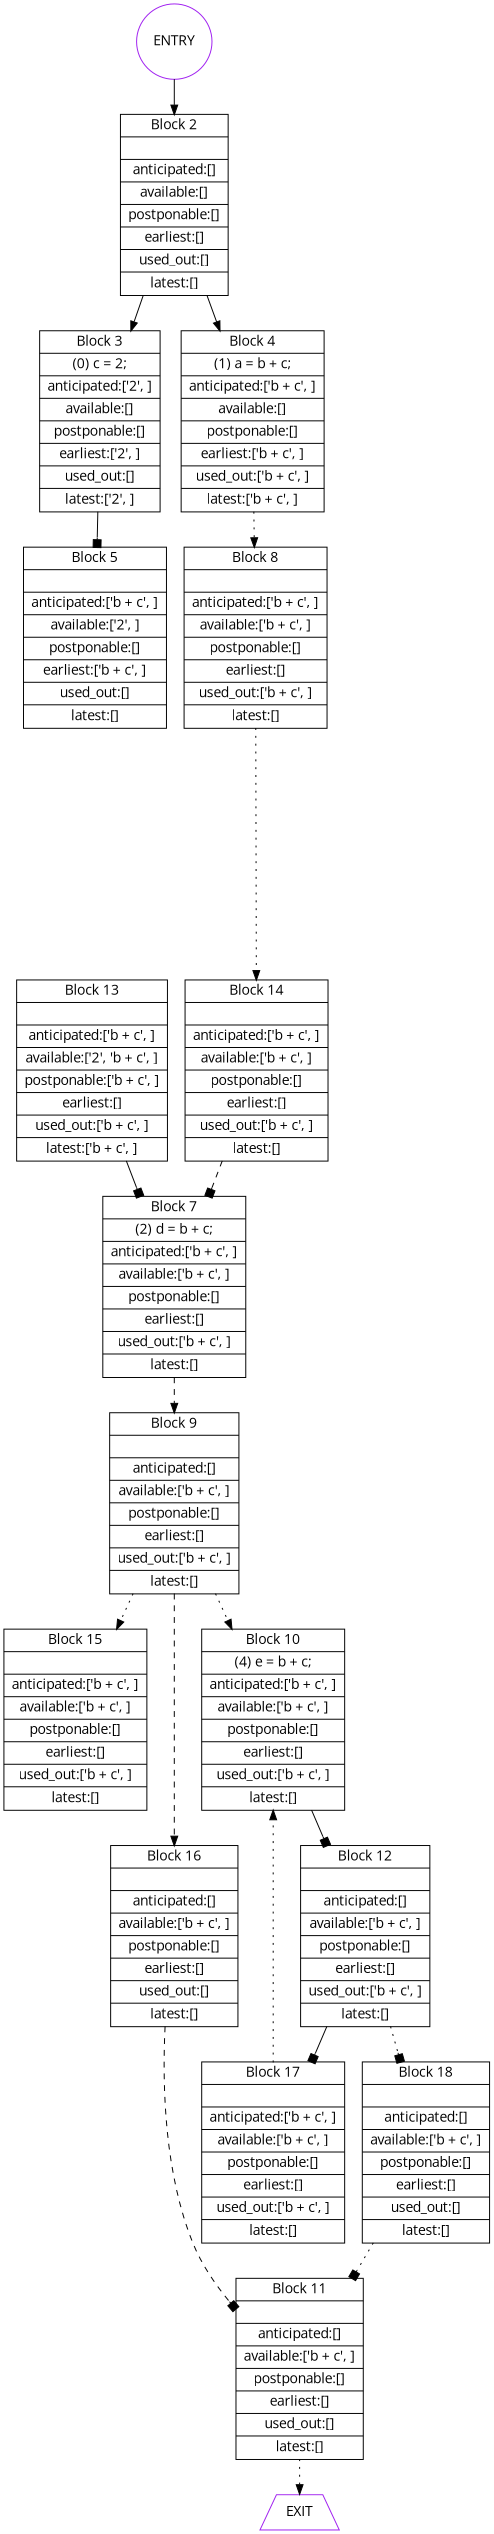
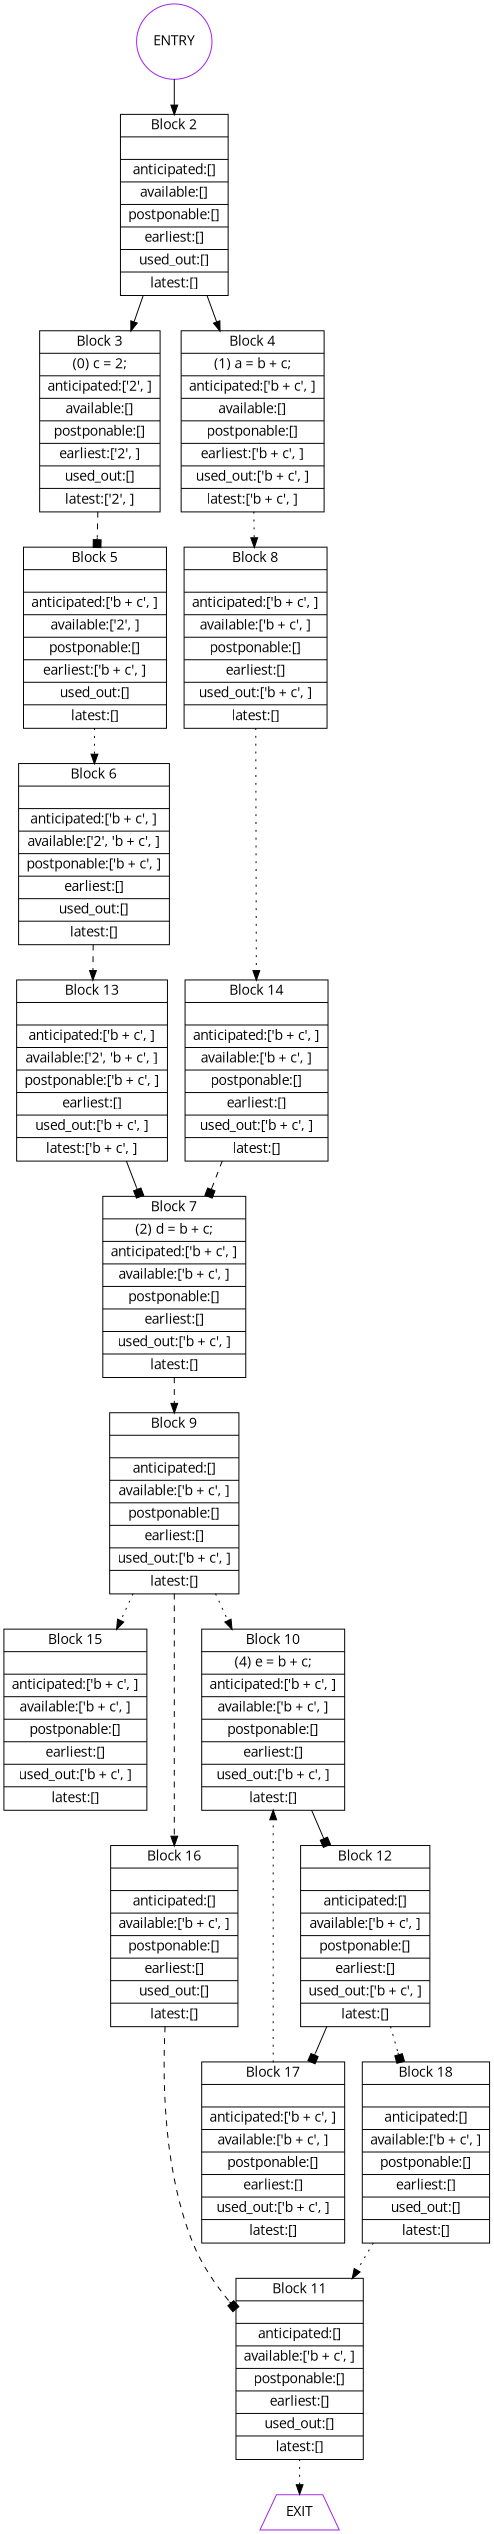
edge "Block 3" -> "Block 5": style solid -> dashed
node "Block 6": added
edge "Block 18" -> "Block 11": arrowhead box -> normal
